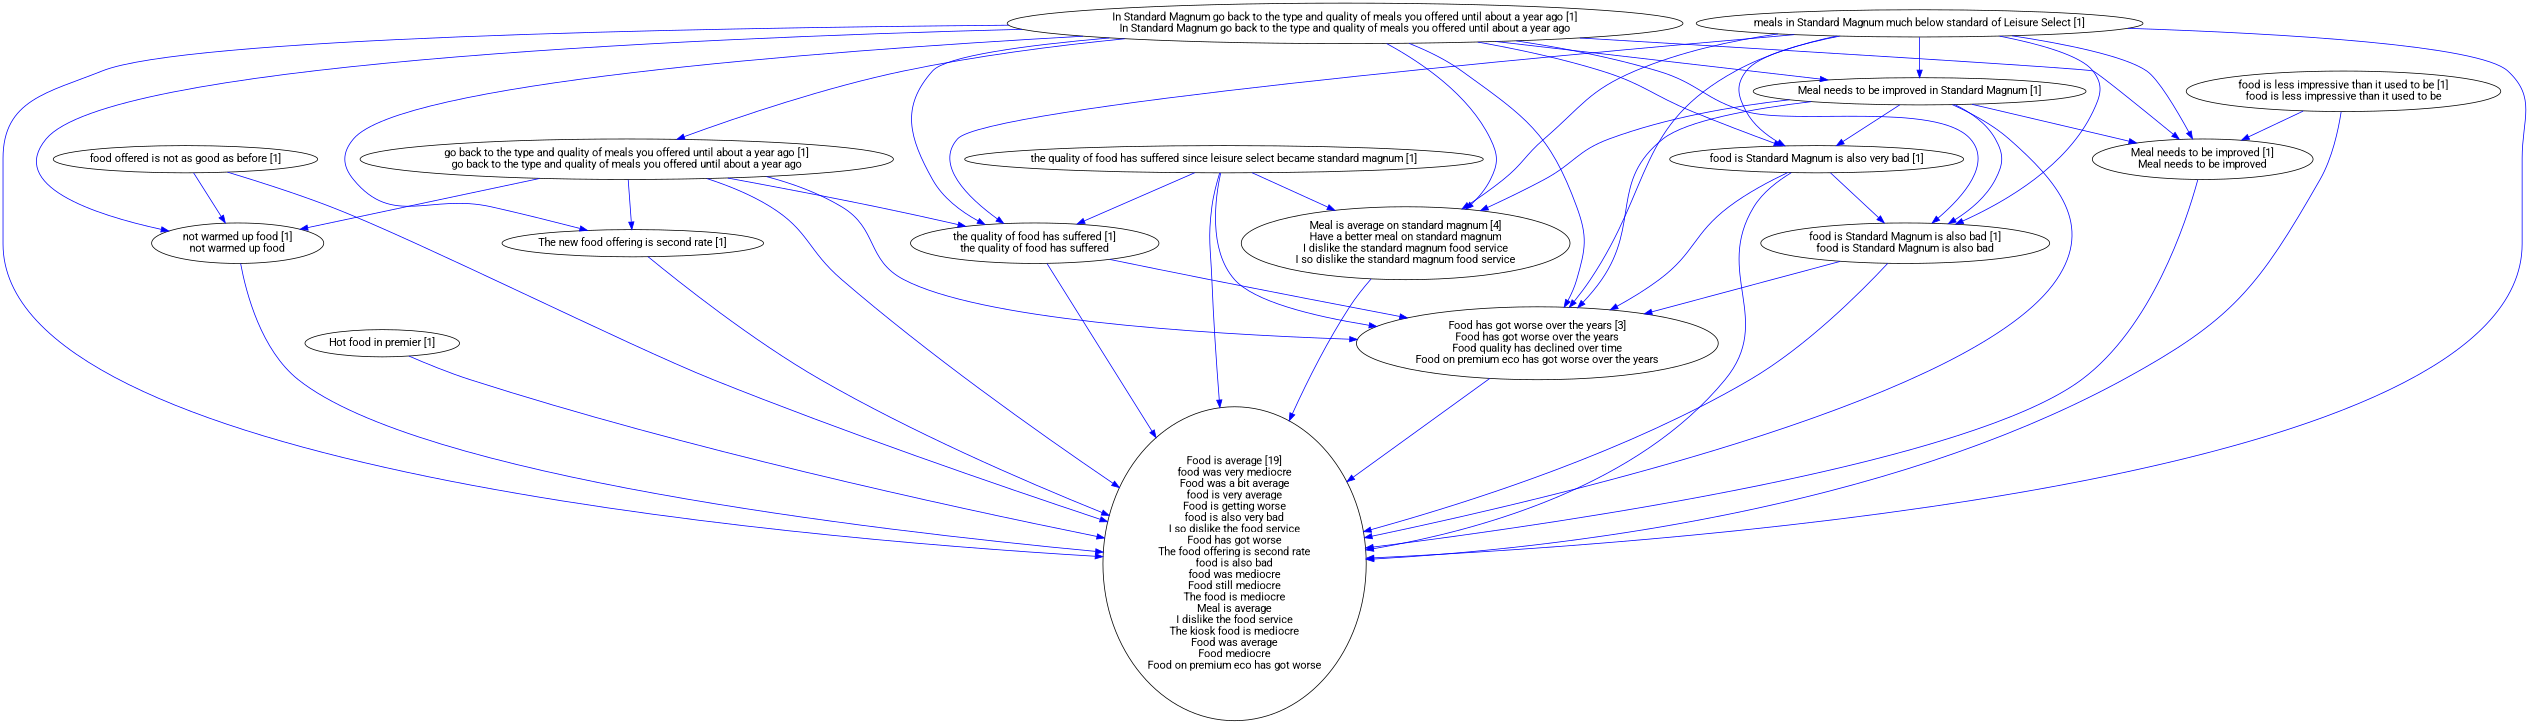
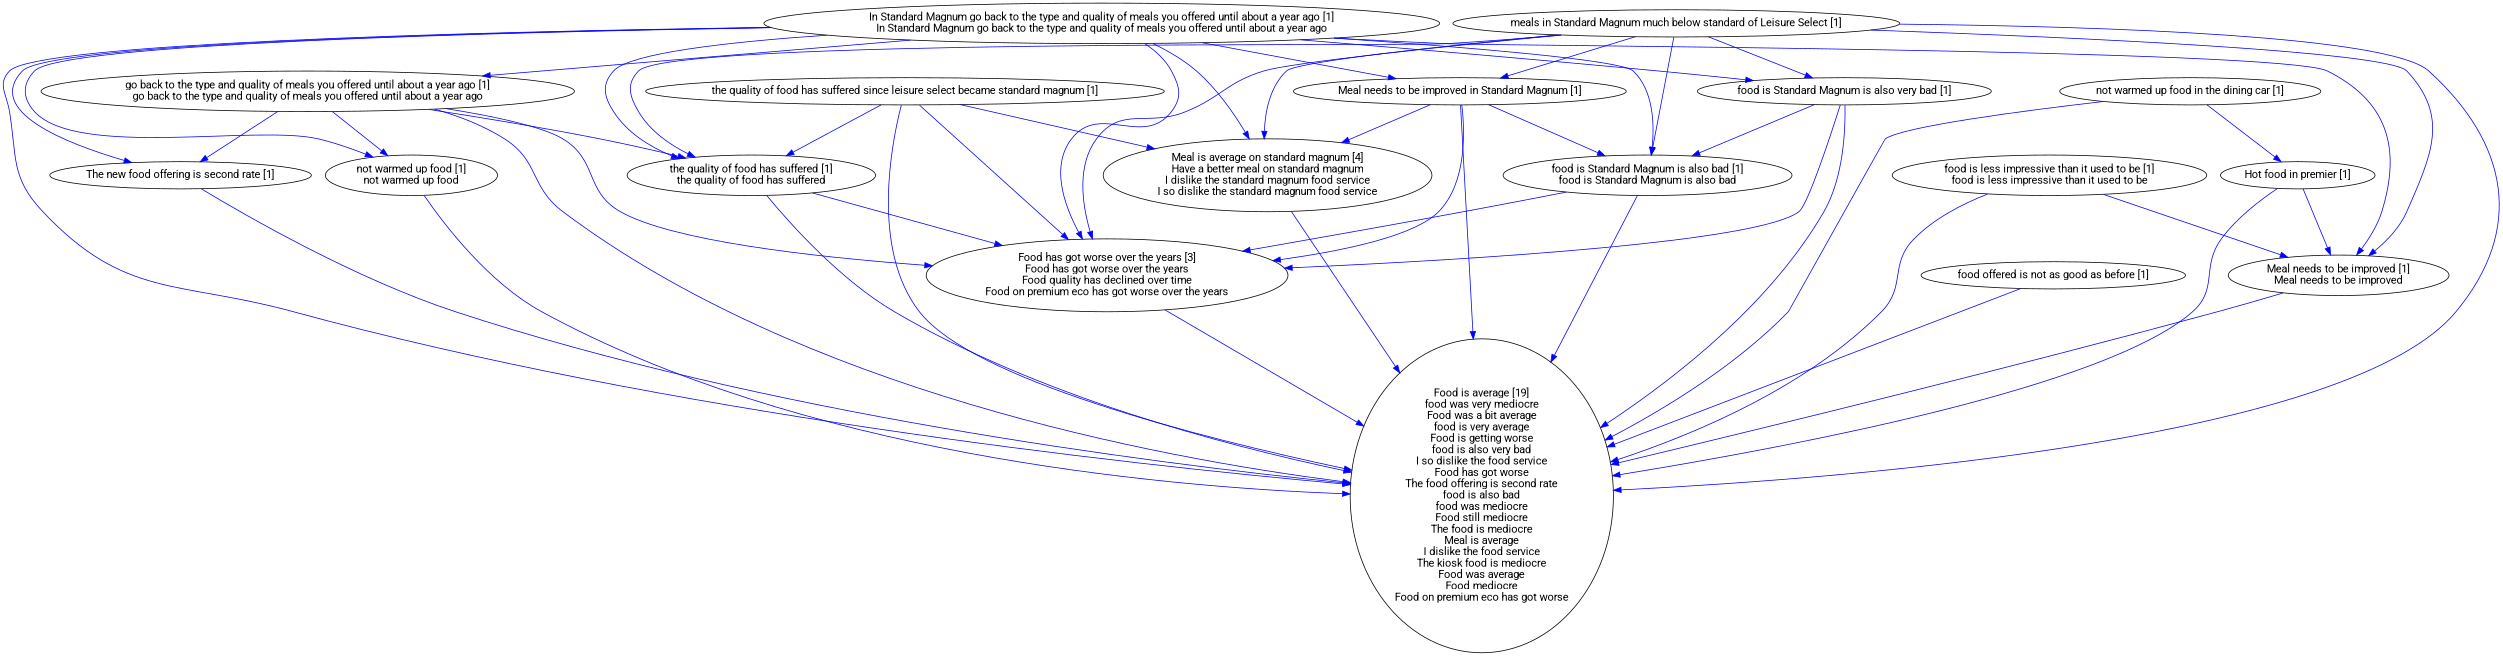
node "not warmed up food in the dining car [1]": added
edge "Meal needs to be improved in Standard Magnum [1]" -> "food is Standard Magnum is also very bad [1]": removed
edge "Meal needs to be improved in Standard Magnum [1]" -> "Meal needs to be improved [1] Meal needs to be improved": now "Hot food in premier [1]" -> "Meal needs to be improved [1] Meal needs to be improved"
edge "food offered is not as good as before [1]" -> "not warmed up food [1] not warmed up food": removed
